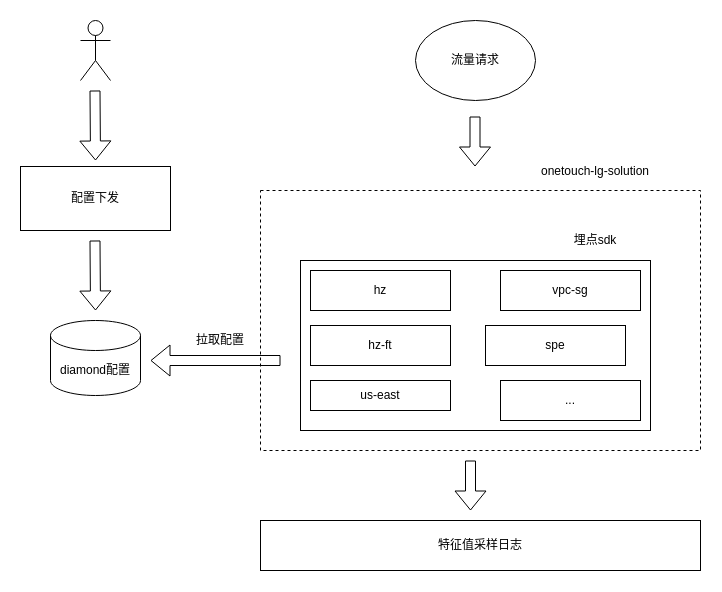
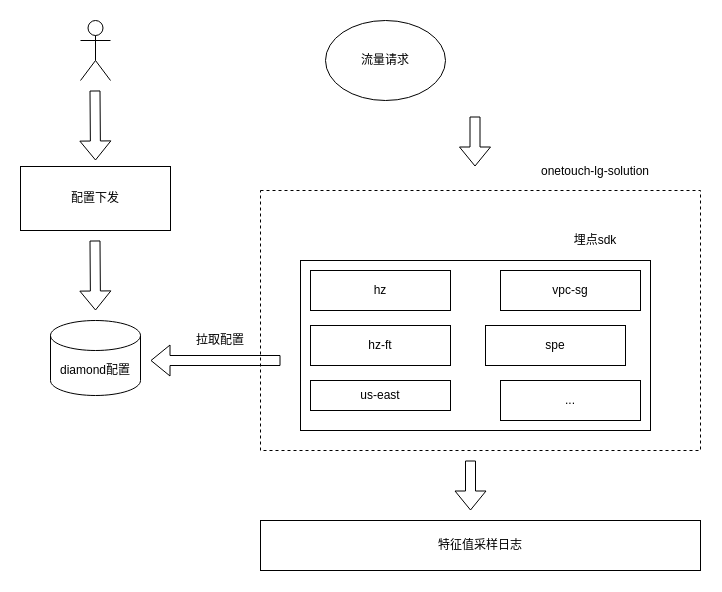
node "流量请求": moved (476, 61) -> (386, 61)
